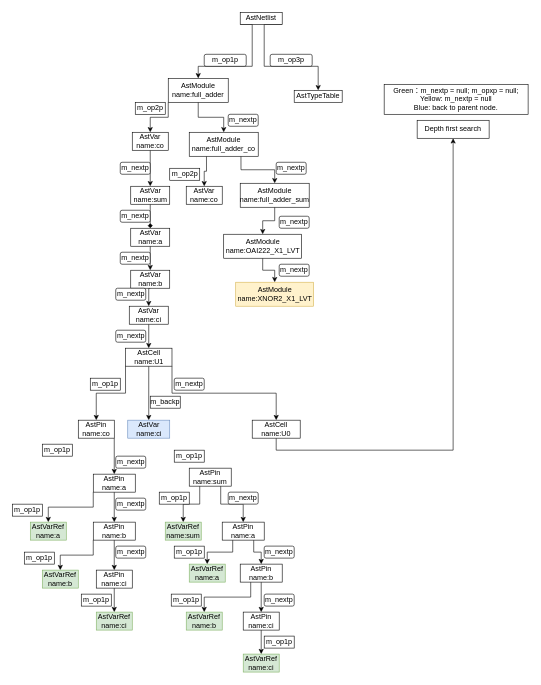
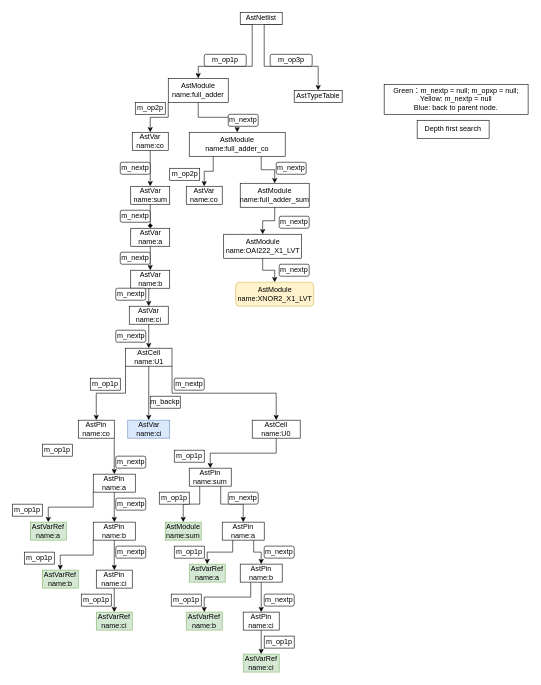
edge "AstCell name:U0" -> "Depth first search": now "AstCell name:U0" -> "AstPin name:sum"
node "AstModule name:full_adder_co": size 69x24 -> 96x24
node "AstModule name:XNOR2_X1_LVT": shape rectangle -> rounded rectangle
node "AstVarRef name:sum": label "AstVarRef name:sum" -> "AstModule name:sum"
